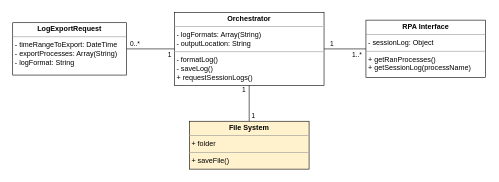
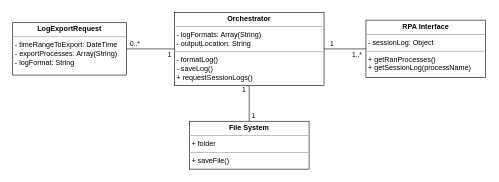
node "File System + folder + saveFile()": fillcolor #fff2cc -> #ffffff
